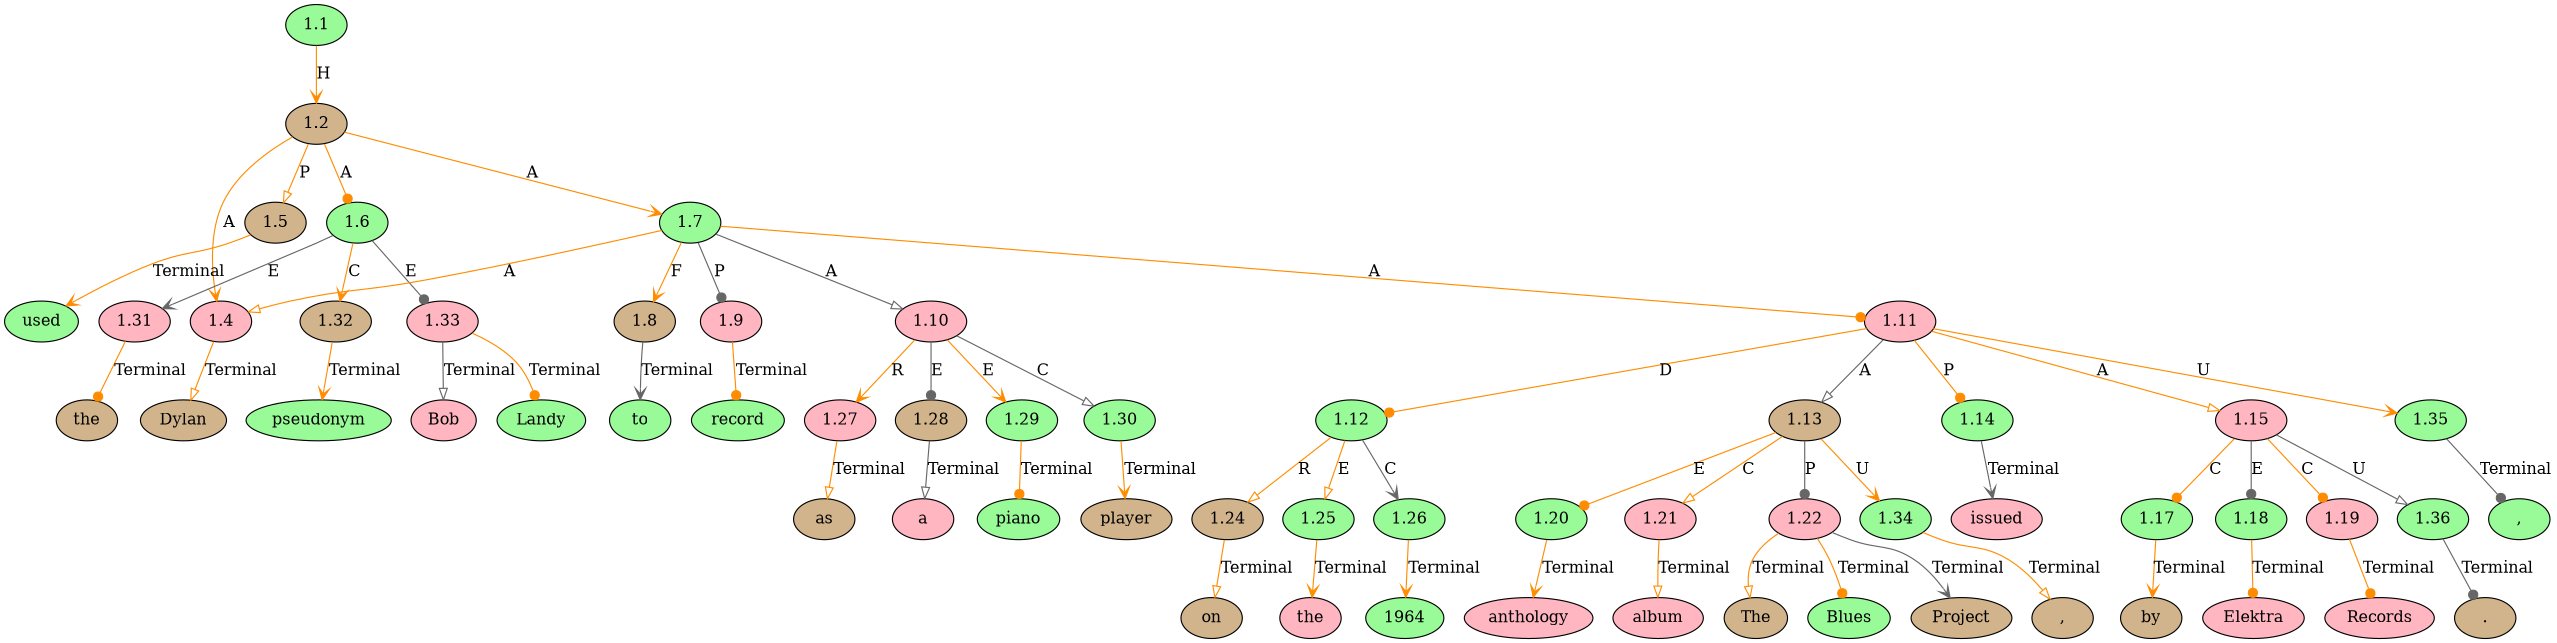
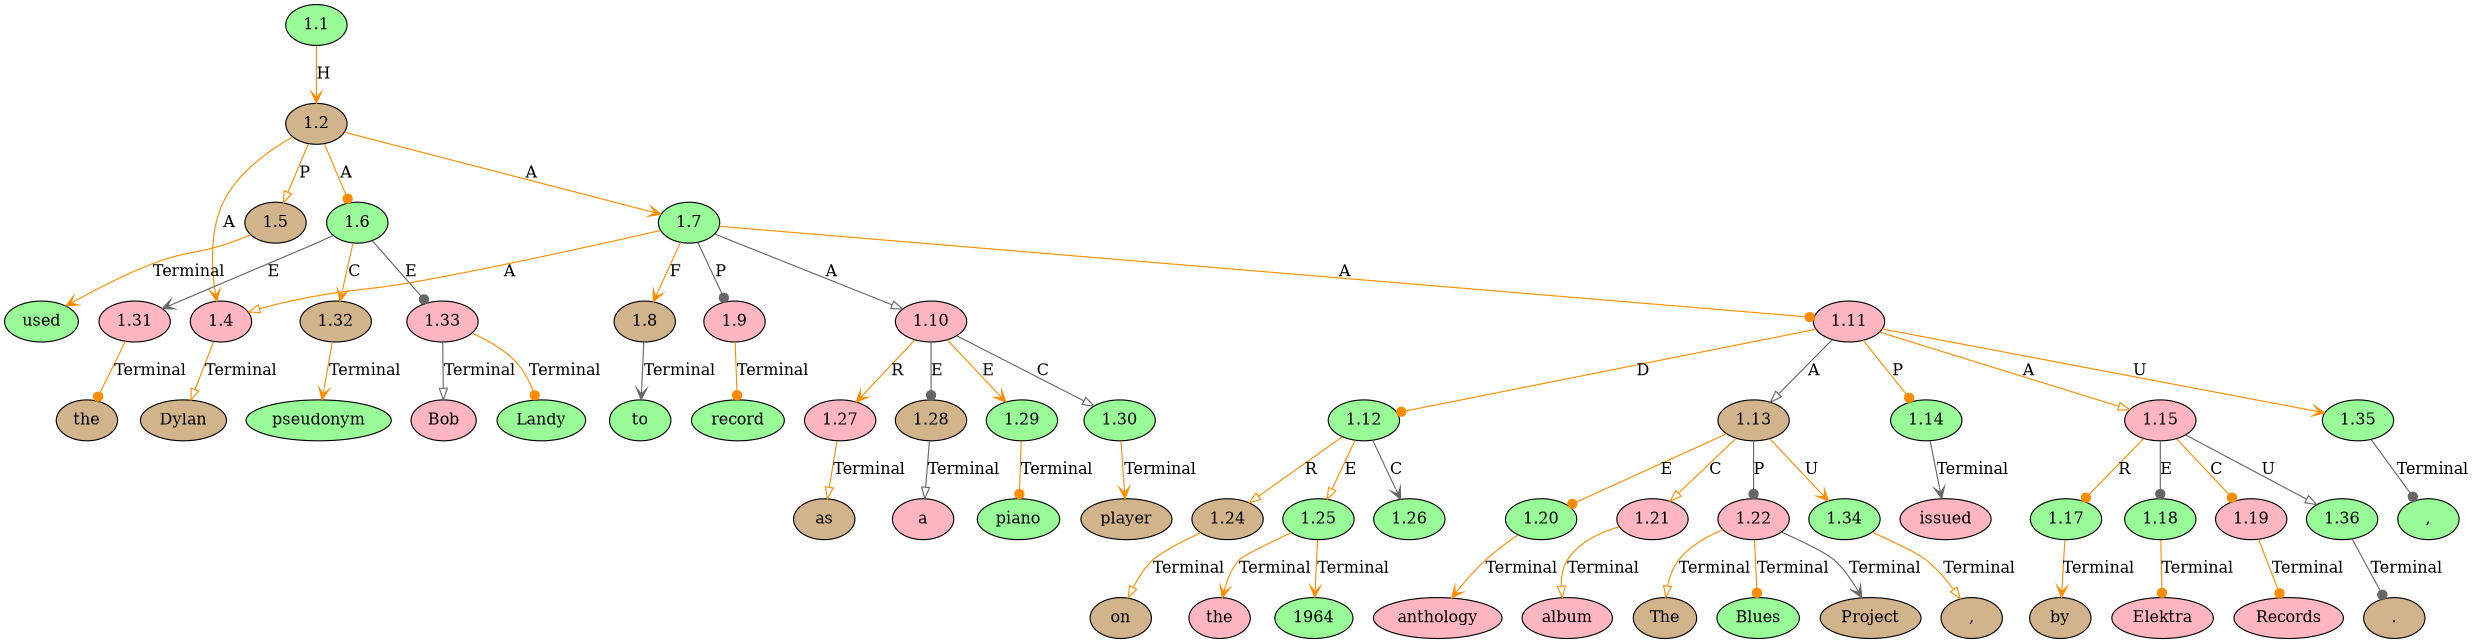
edge "1.15" -> "1.17": label "C" -> "R"
edge "1.26" -> "1964": now "1.25" -> "1964"
